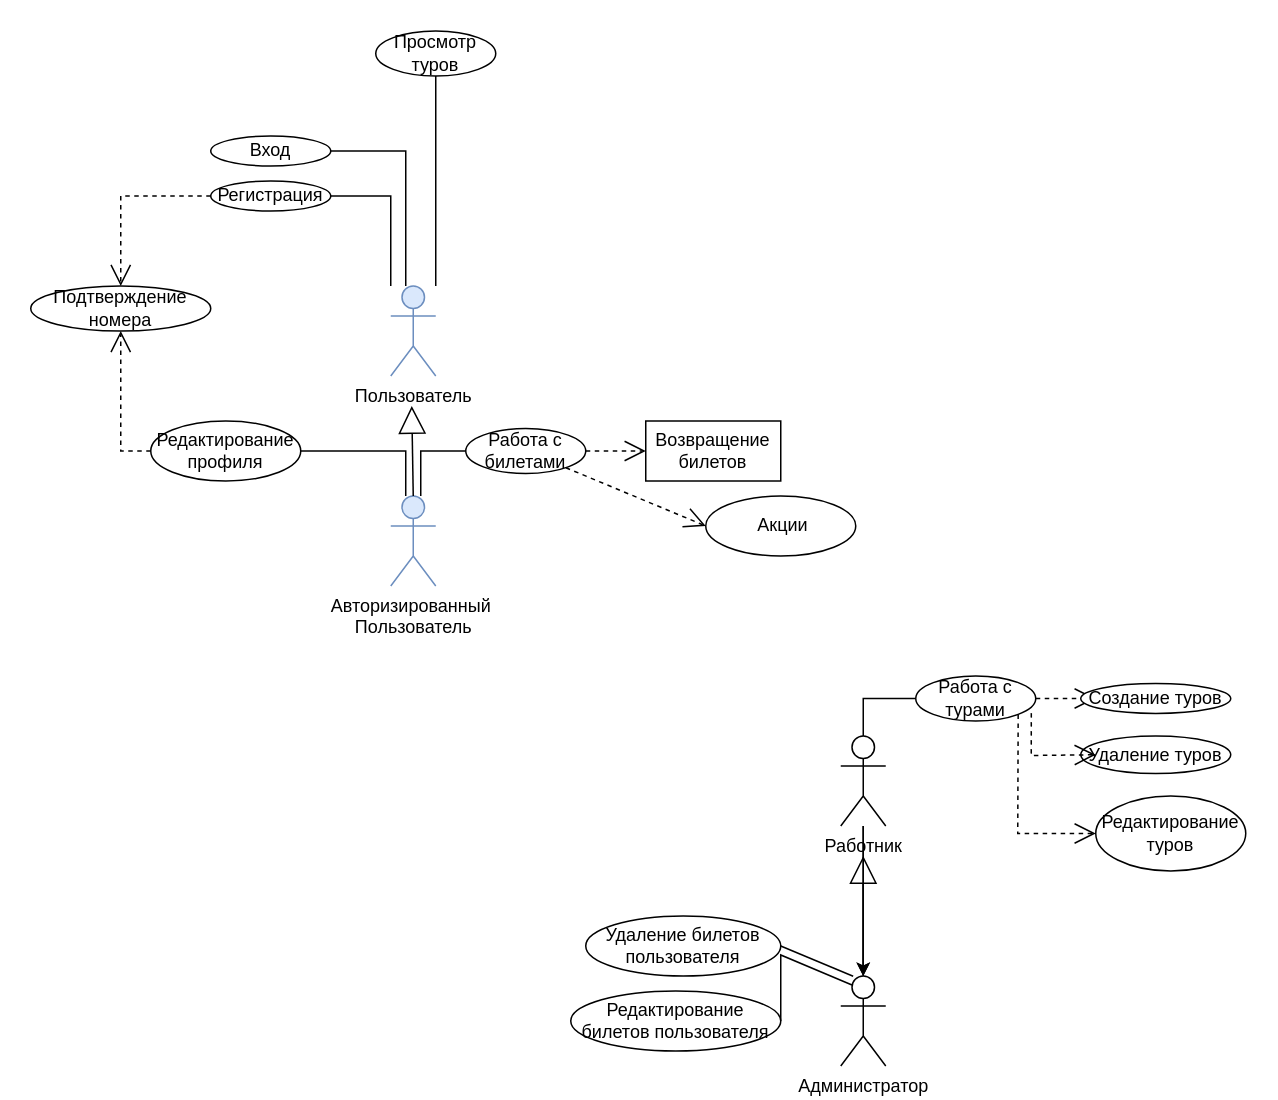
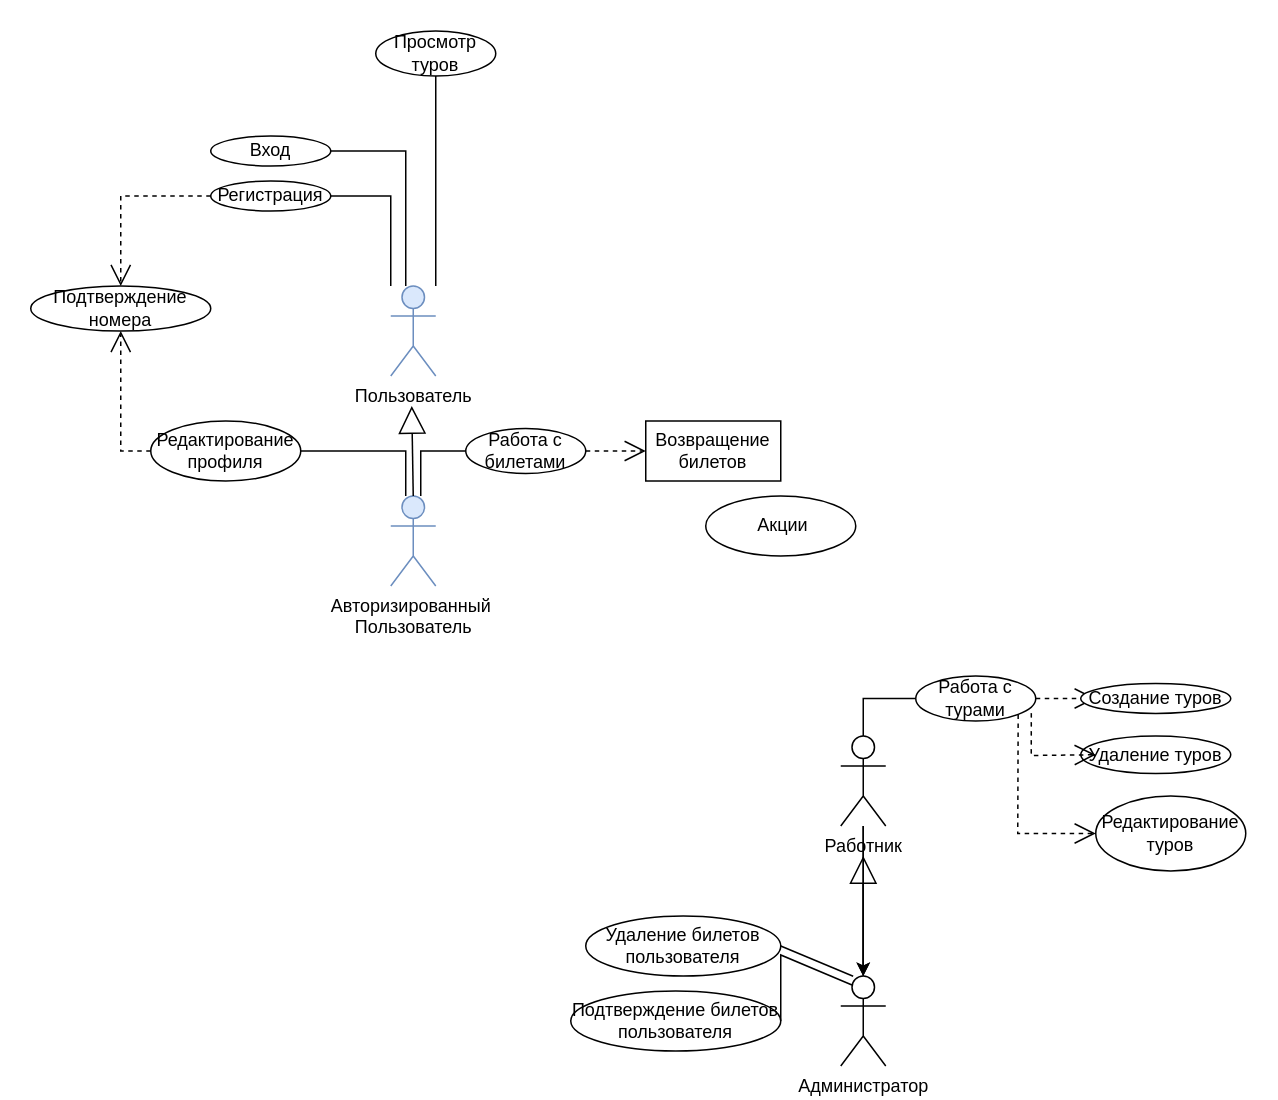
edge "Работа с билетами" -> "Акции": removed
node "Редактирование билетов пользователя": label "Редактирование билетов пользователя" -> "Подтверждение билетов пользователя"
